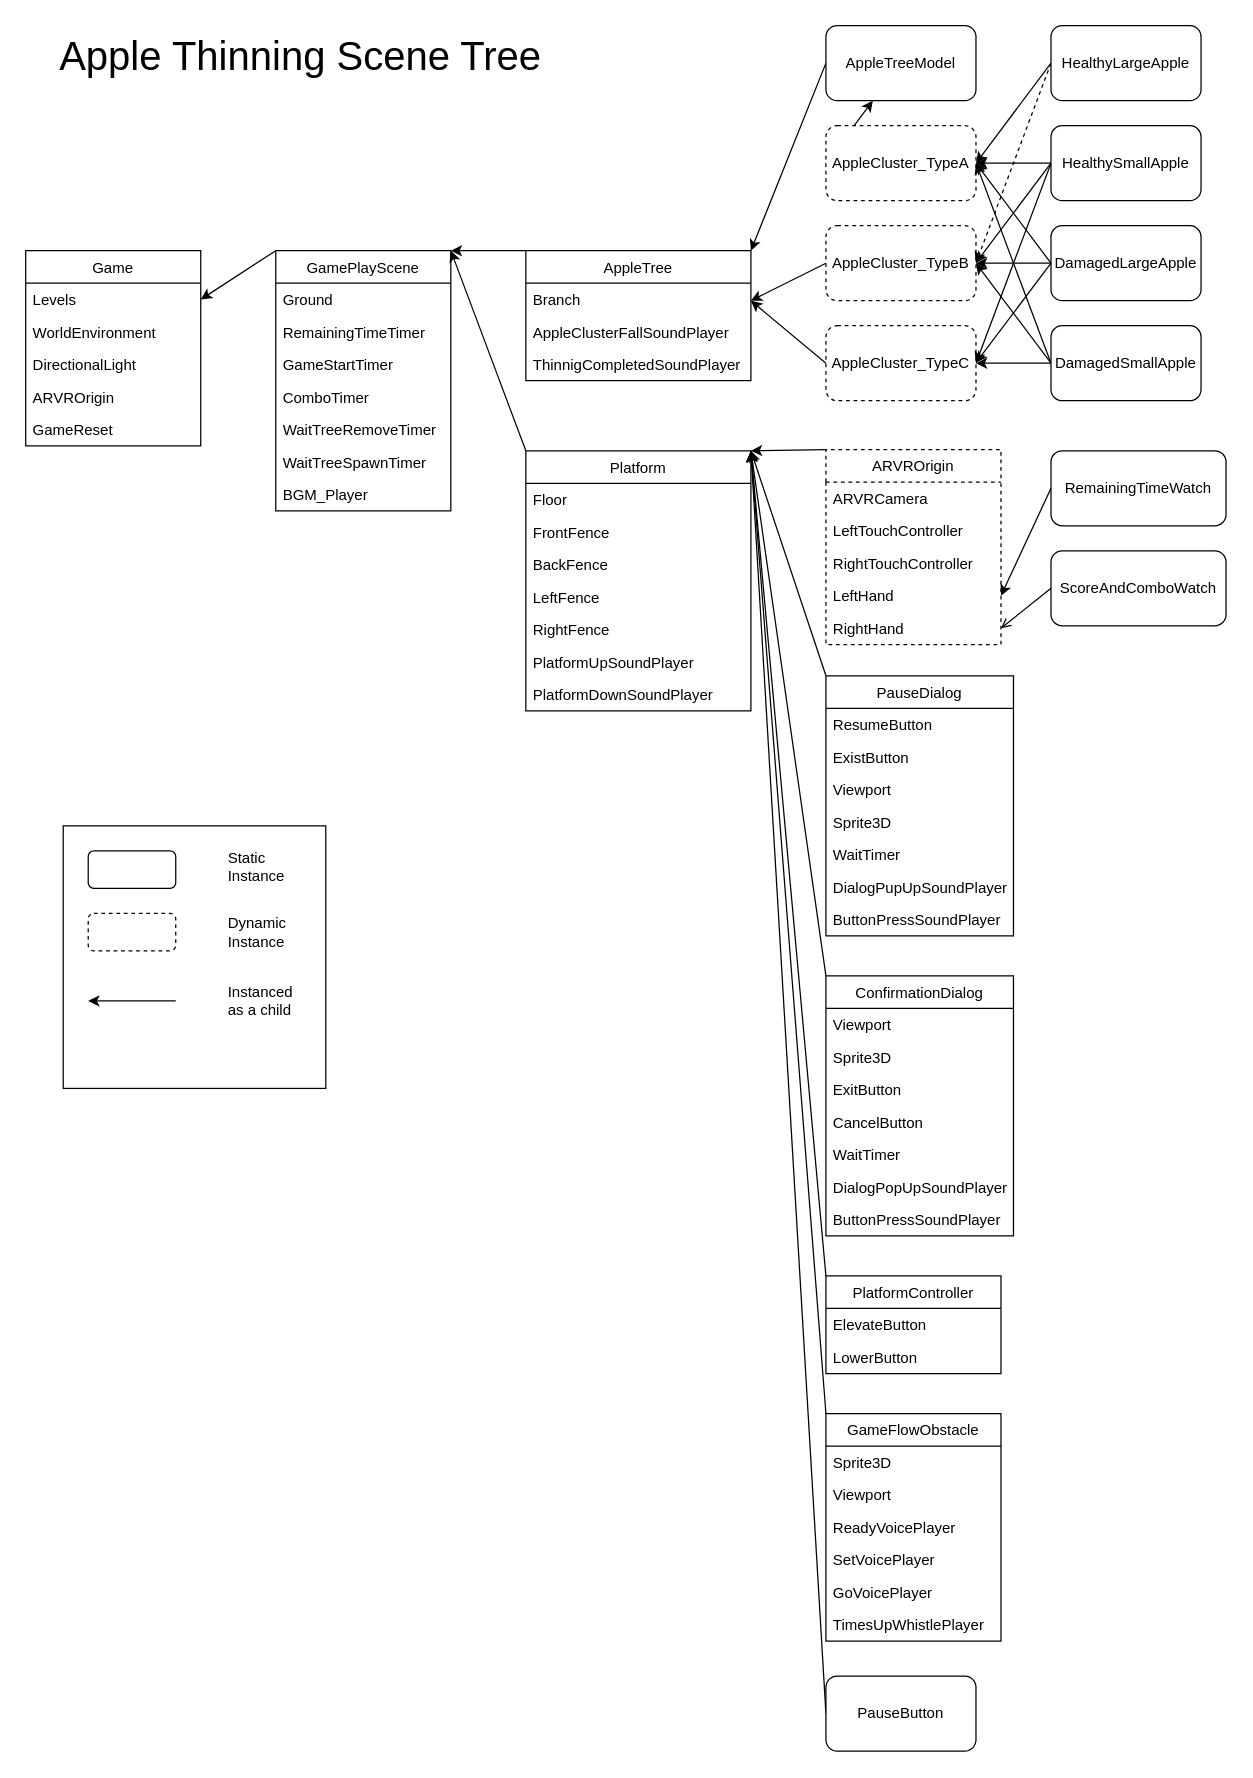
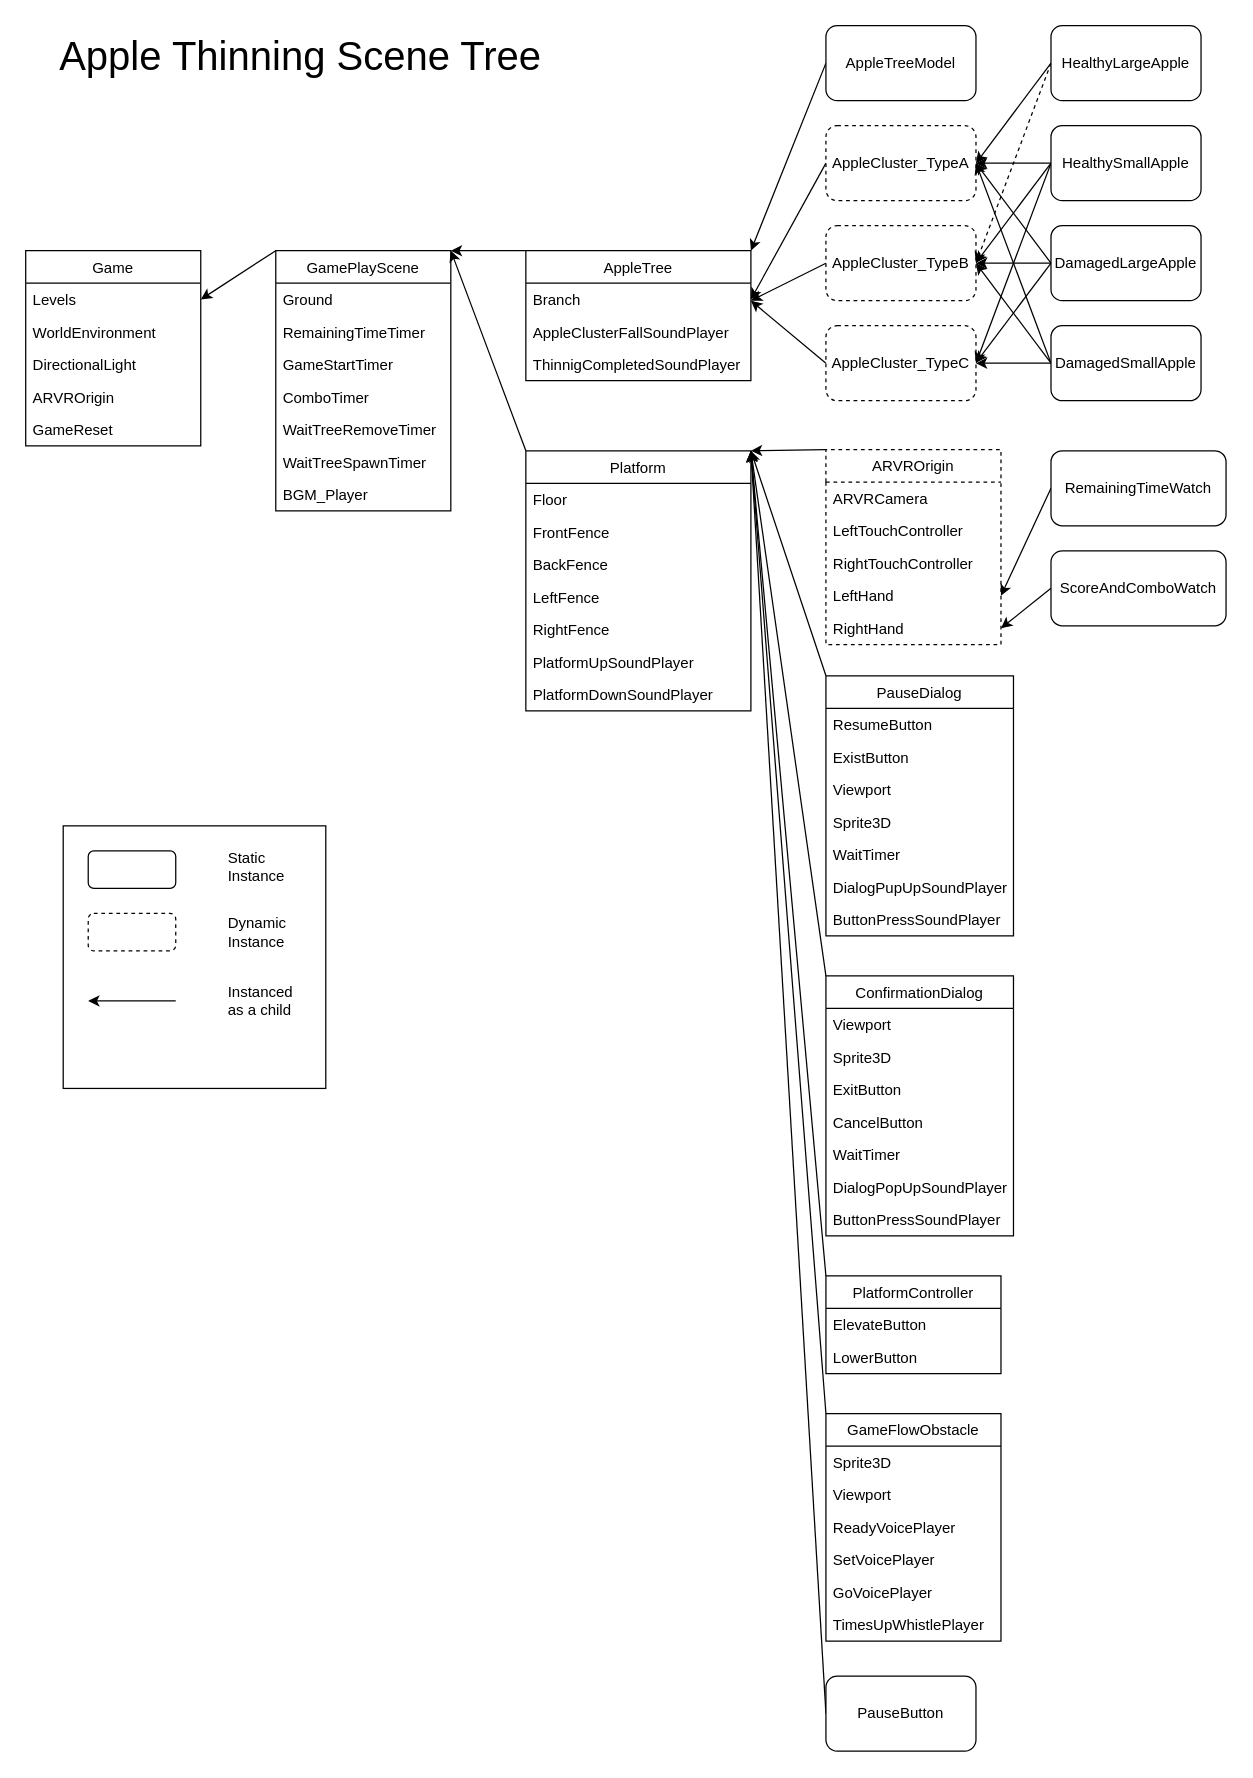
edge "AppleCluster_TypeA" -> "AppleTreeModel": now "AppleCluster_TypeA" -> "Branch"
edge "ScoreAndComboWatch" -> "RightHand": arrowhead open -> classic
